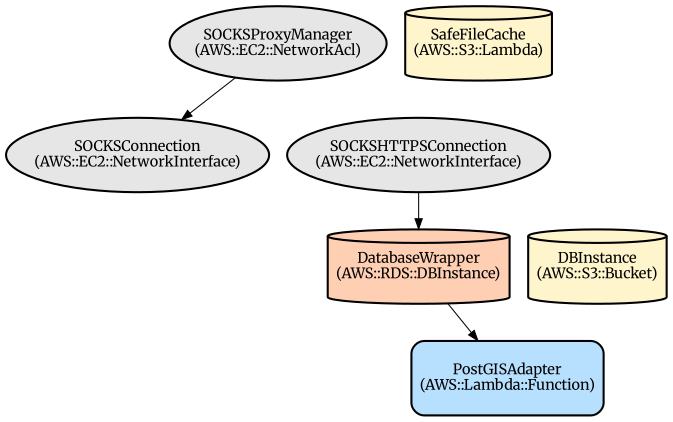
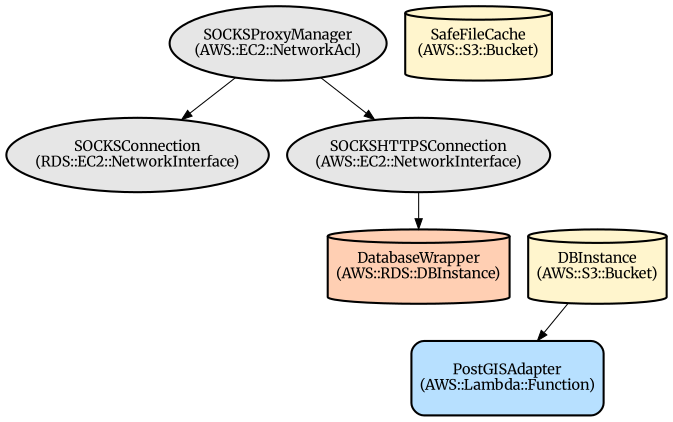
node "SafeFileCache (AWS::S3::Lambda)": label "SafeFileCache (AWS::S3::Lambda)" -> "SafeFileCache (AWS::S3::Bucket)"
edge "SOCKSProxyManager (AWS::EC2::NetworkAcl)" -> "SOCKSHTTPSConnection (AWS::EC2::NetworkInterface)": added
node "SOCKSConnection (AWS::EC2::NetworkInterface)": label "SOCKSConnection (AWS::EC2::NetworkInterface)" -> "SOCKSConnection (RDS::EC2::NetworkInterface)"
edge "DatabaseWrapper (AWS::RDS::DBInstance)" -> "PostGISAdapter (AWS::Lambda::Function)": now "DBInstance (AWS::S3::Bucket)" -> "PostGISAdapter (AWS::Lambda::Function)"
